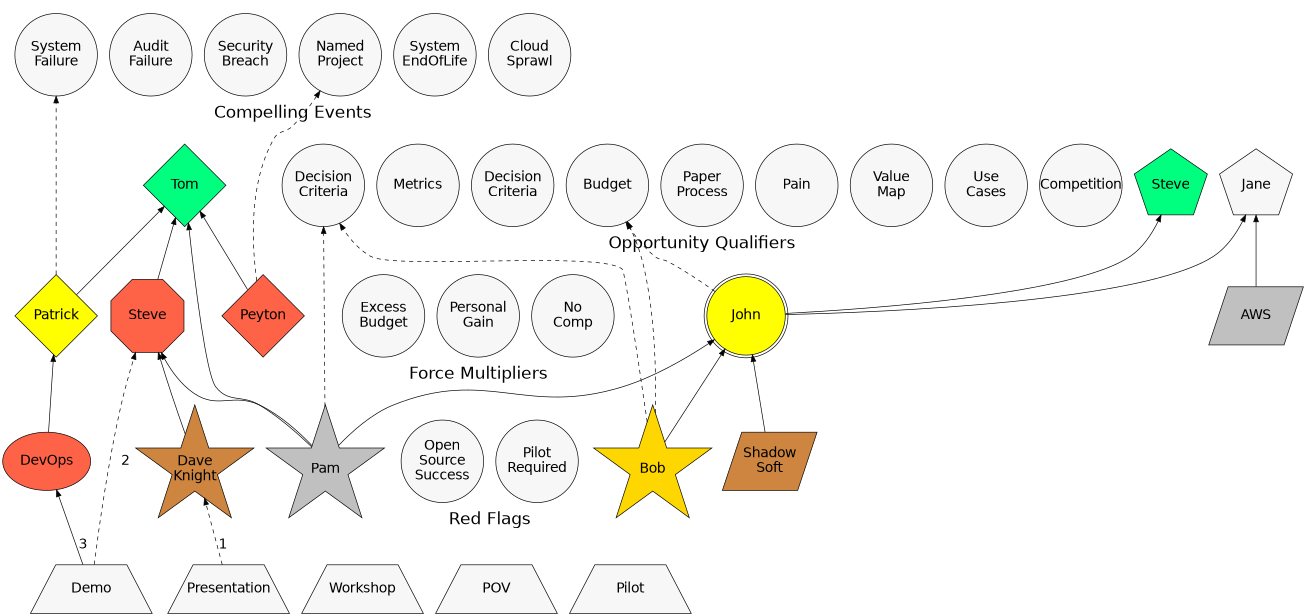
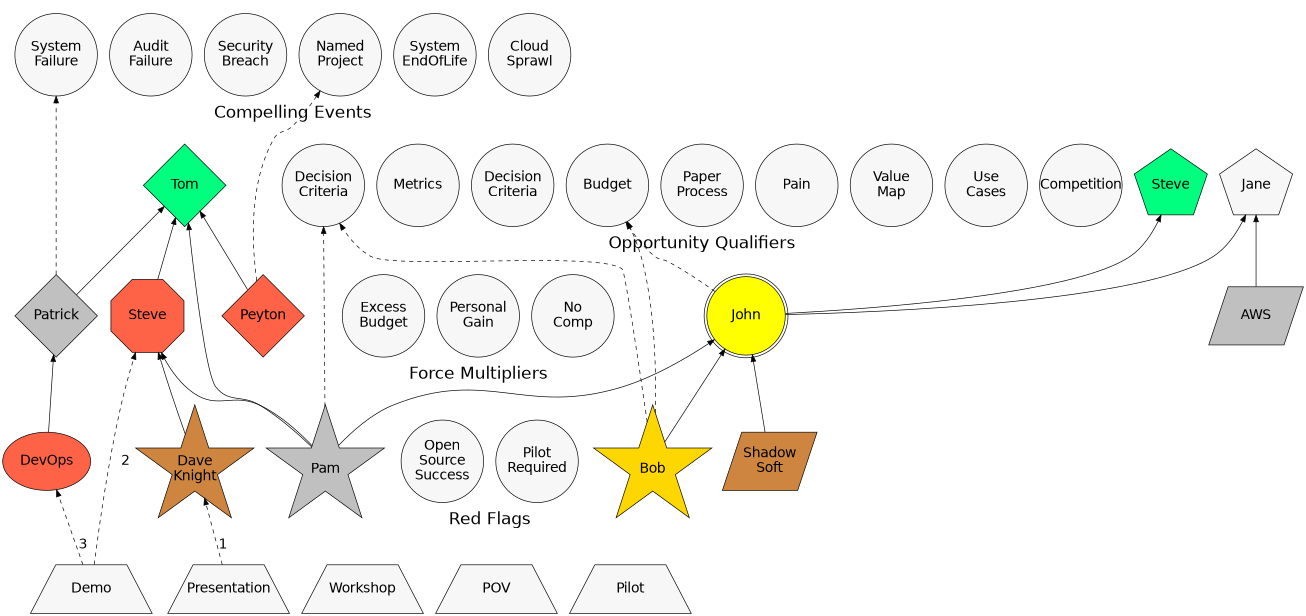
node "Patrick": fillcolor yellow1 -> silver
edge "Demo" -> "DevOps": style solid -> dashed
